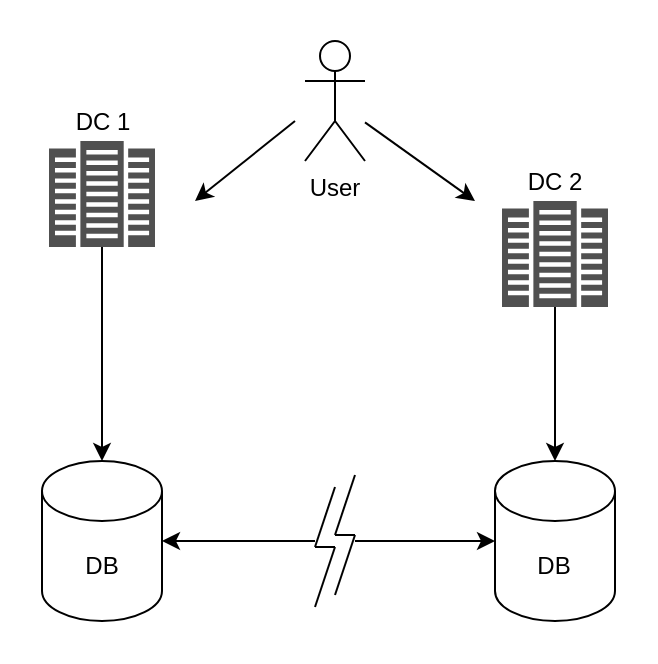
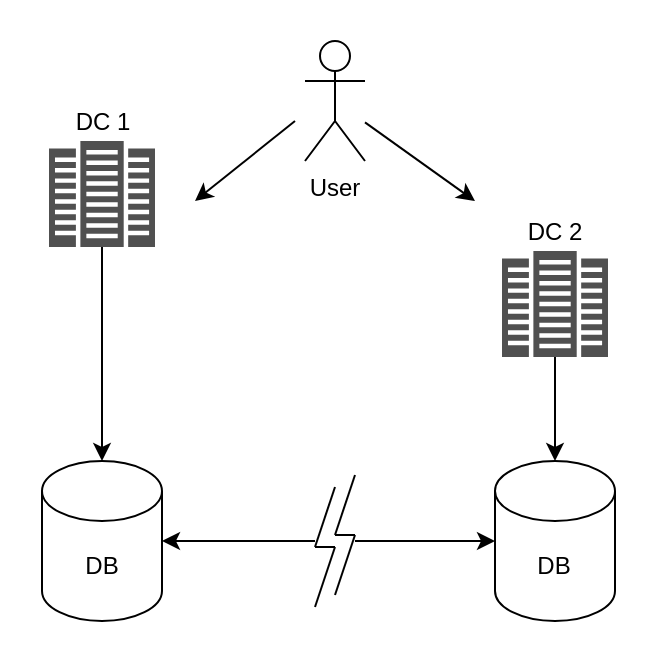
node "DC 2": moved (555, 254) -> (555, 304)
